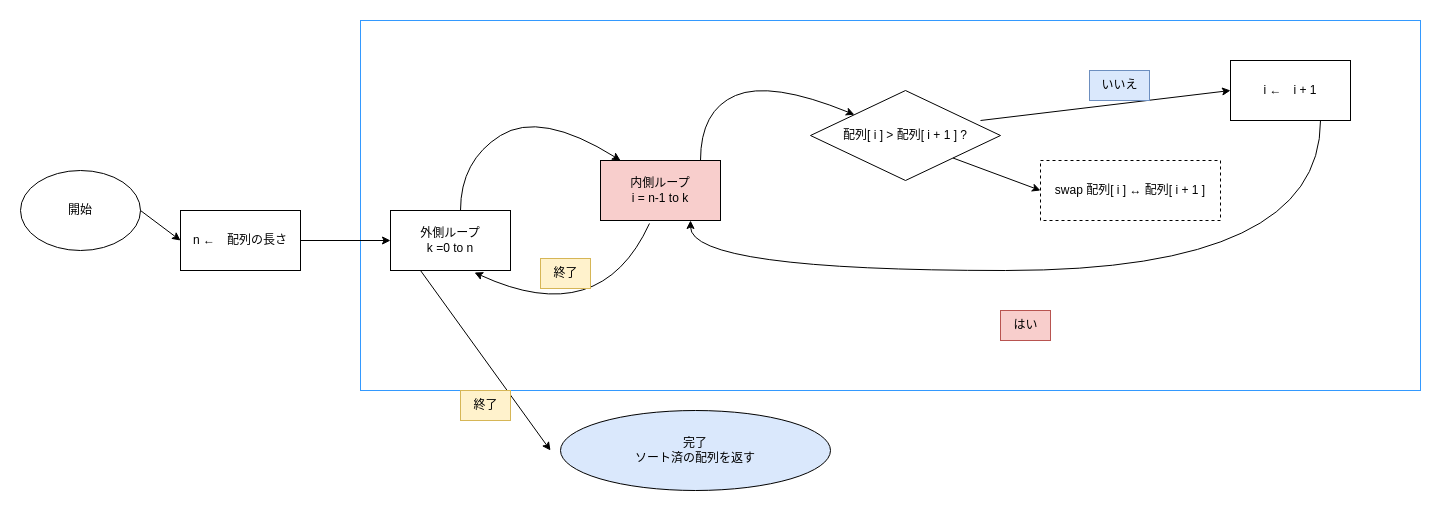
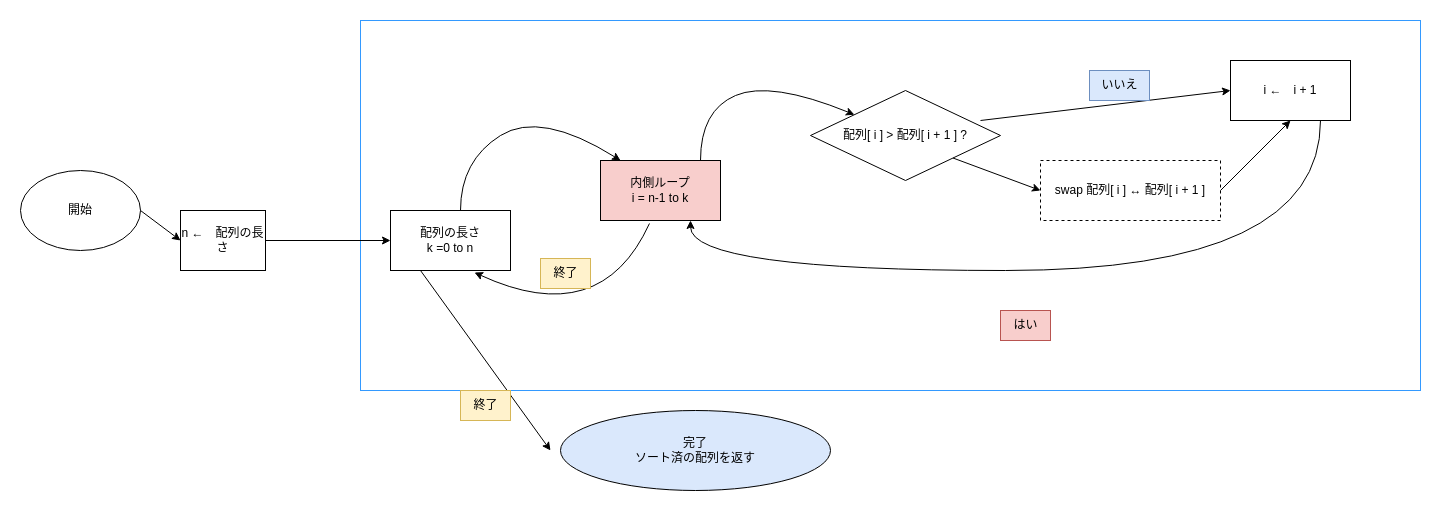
edge "swap 配列[ i ] ↔ 配列[ i + 1 ]" -> "i ← i + 1": added
node "n ← 配列の長さ": size 120x60 -> 85x60
node "外側ループ k =0 to n": label "外側ループ k =0 to n" -> "配列の長さ k =0 to n"
